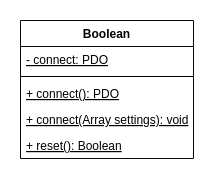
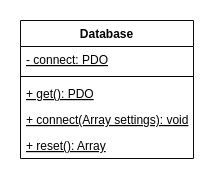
node "Boolean": label "Boolean" -> "Database"
node "+ connect(): PDO": label "+ connect(): PDO" -> "+ get(): PDO"
node "+ reset(): Boolean": label "+ reset(): Boolean" -> "+ reset(): Array"
